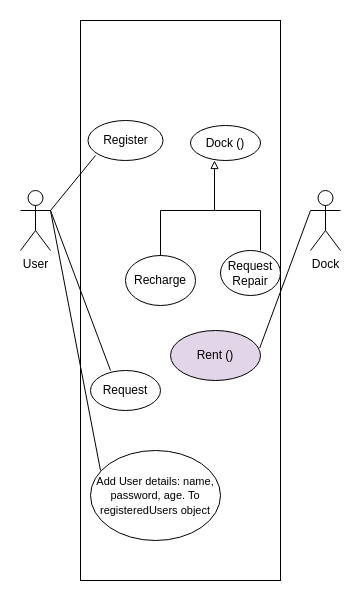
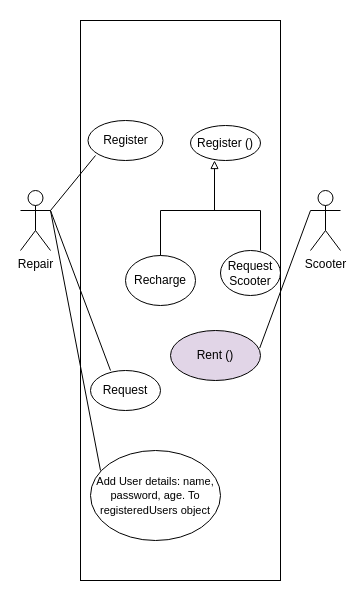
node "Dock ()": label "Dock ()" -> "Register ()"
node "User": label "User" -> "Repair"
node "Dock": label "Dock" -> "Scooter"
node "Request Repair": label "Request Repair" -> "Request Scooter"
